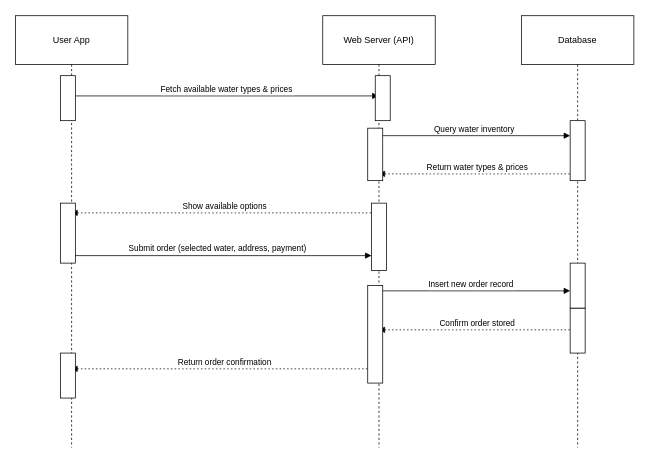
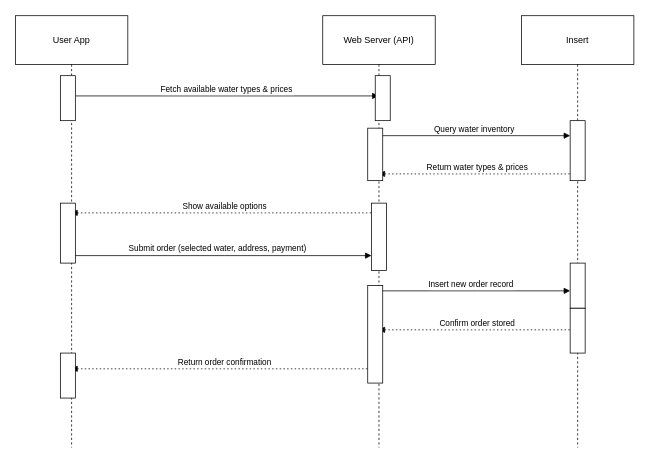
node "Database": label "Database" -> "Insert"
